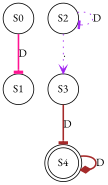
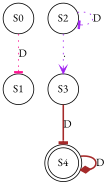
edge "S0" -> "S1": style bold -> dotted
